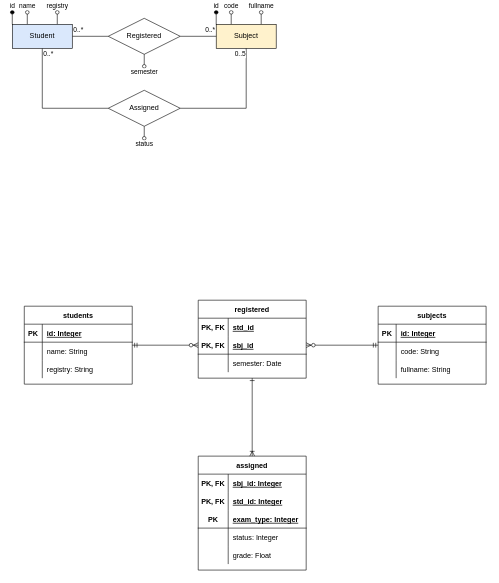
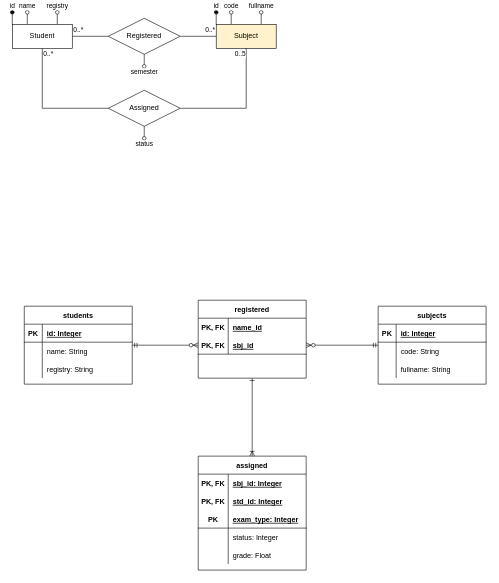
node "Student": fillcolor #dae8fc -> #ffffff
node "std_id": label "std_id" -> "name_id"
node "semester: Date": removed
